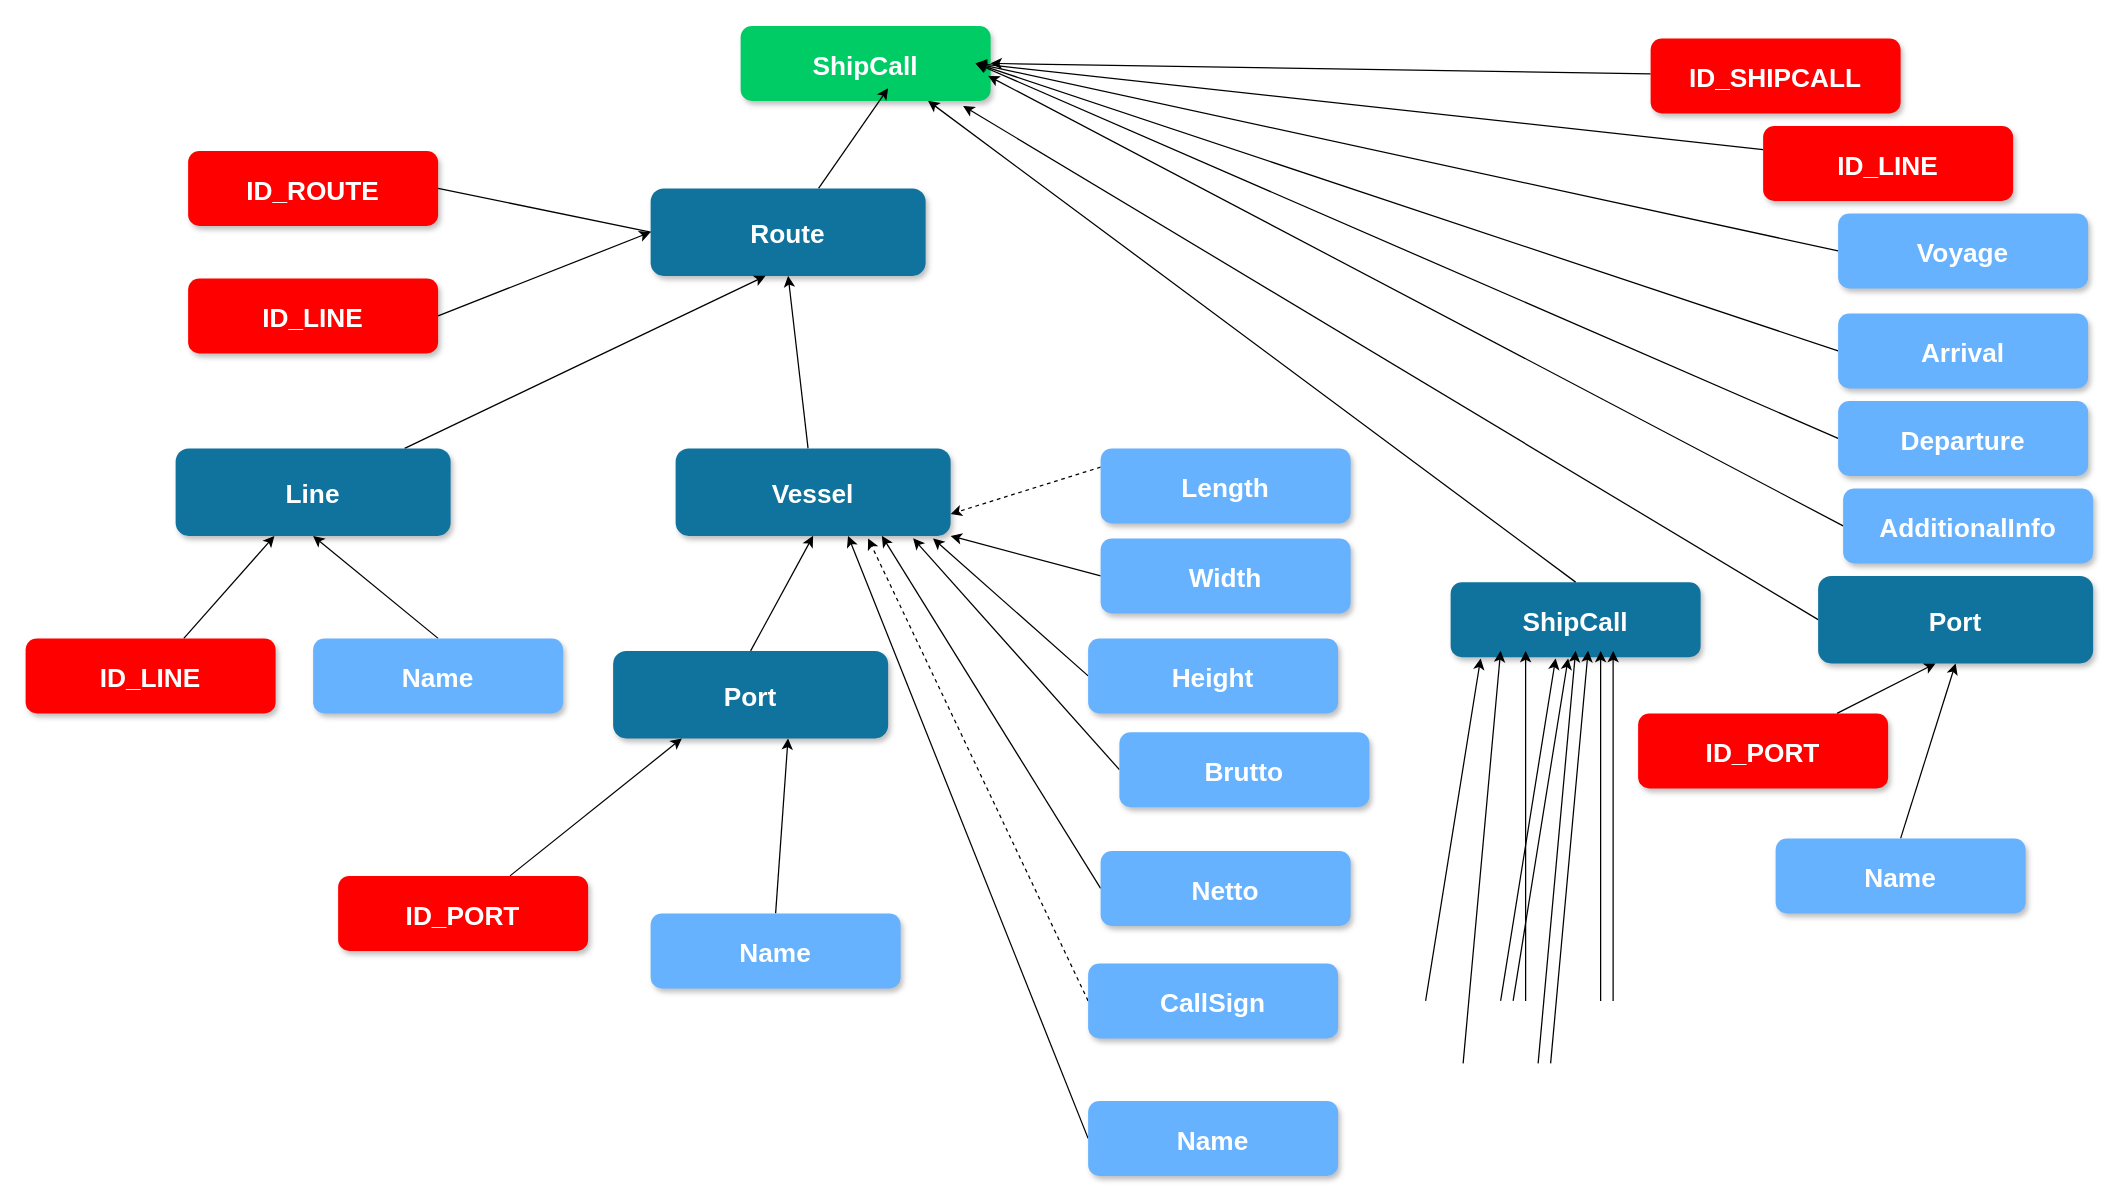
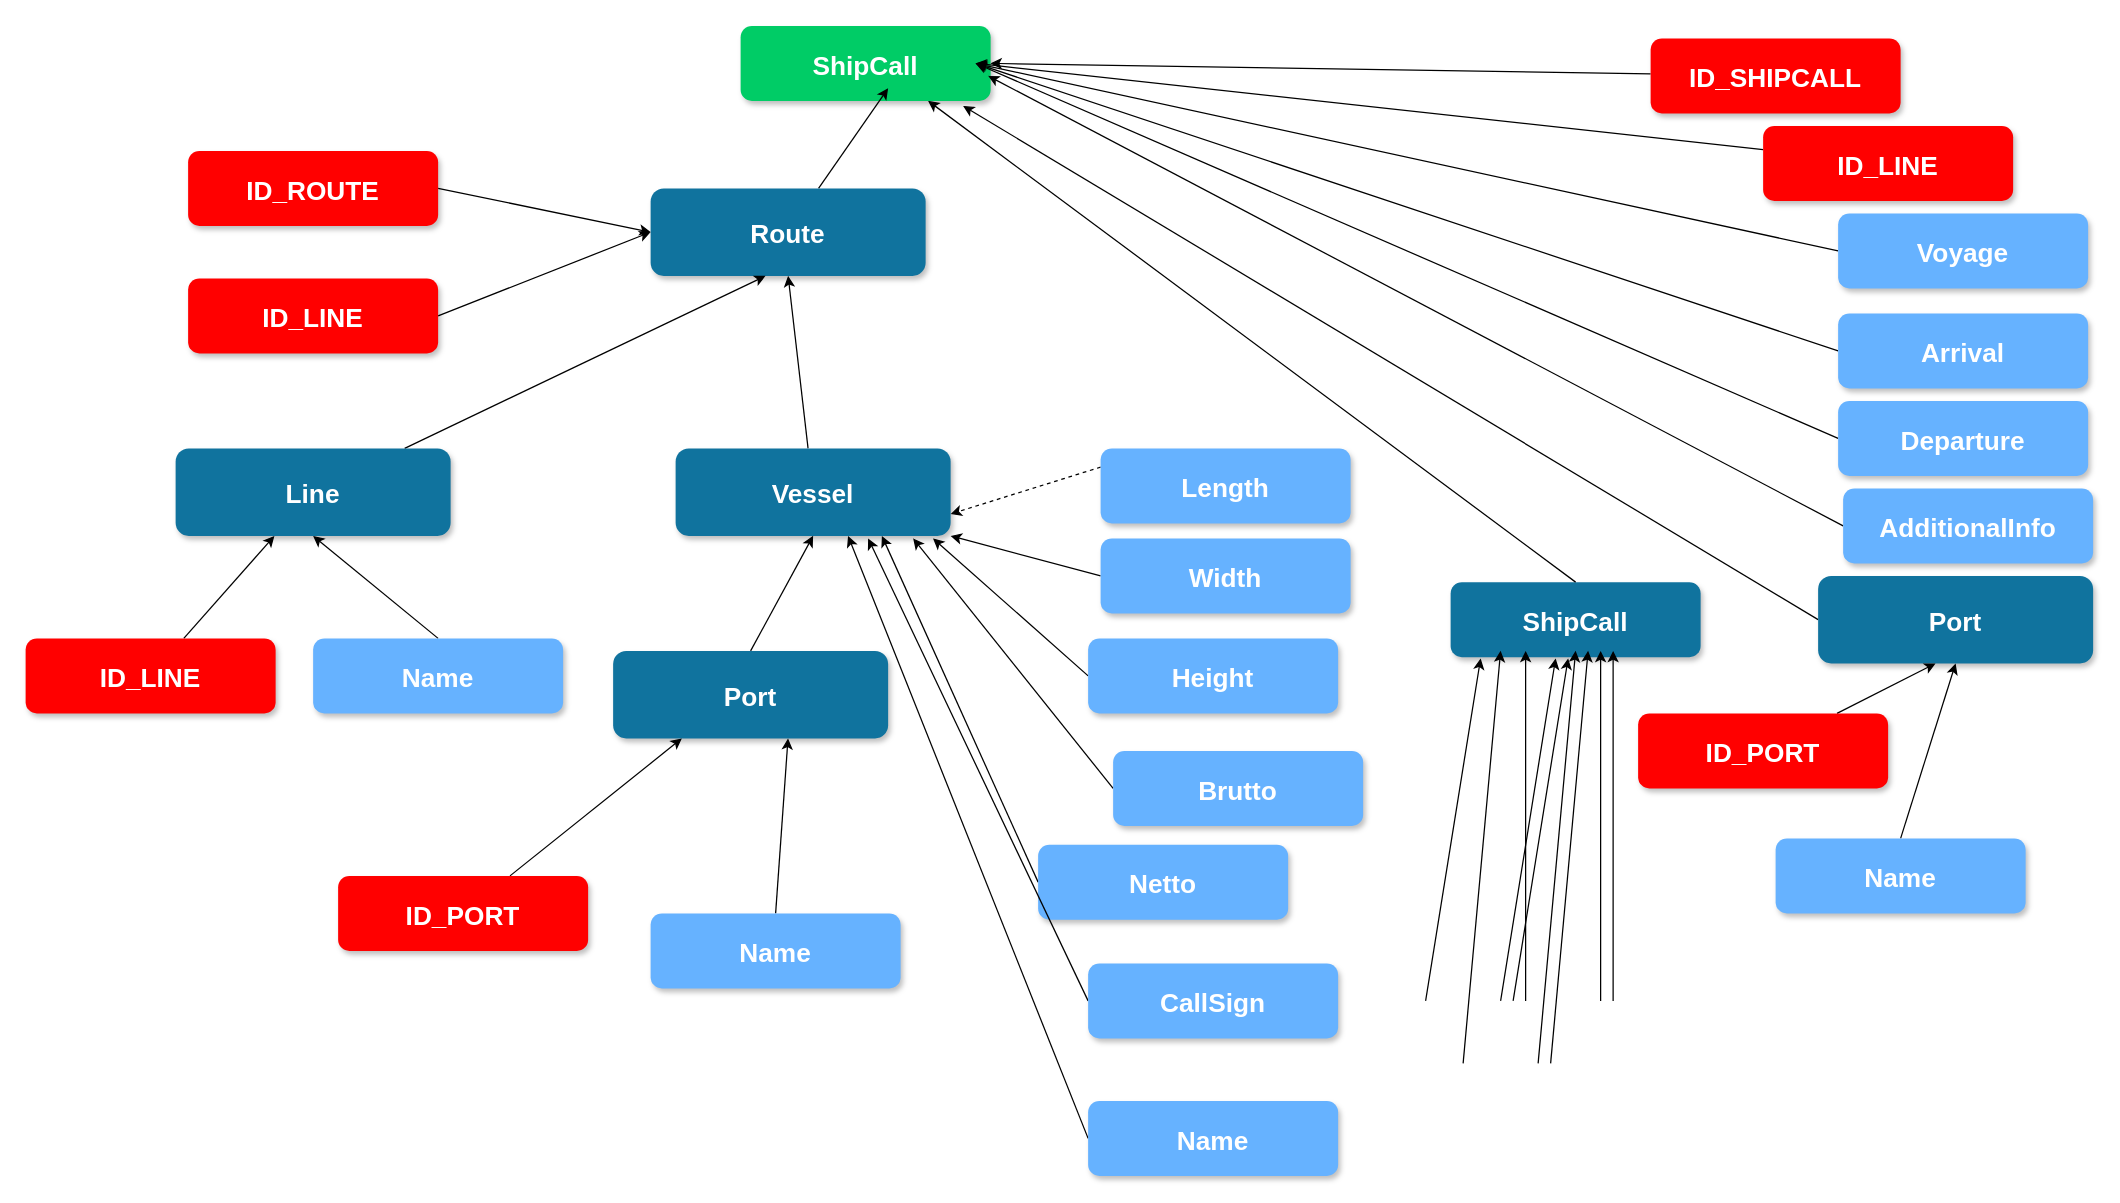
edge "ID_ROUTE" -- "Route": arrowhead none -> classic
node "Brutto": moved (1244, 769) -> (1238, 788)
edge "CallSign" -> "Vessel": style dashed -> solid
node "Netto": moved (1226, 888) -> (1163, 882)
